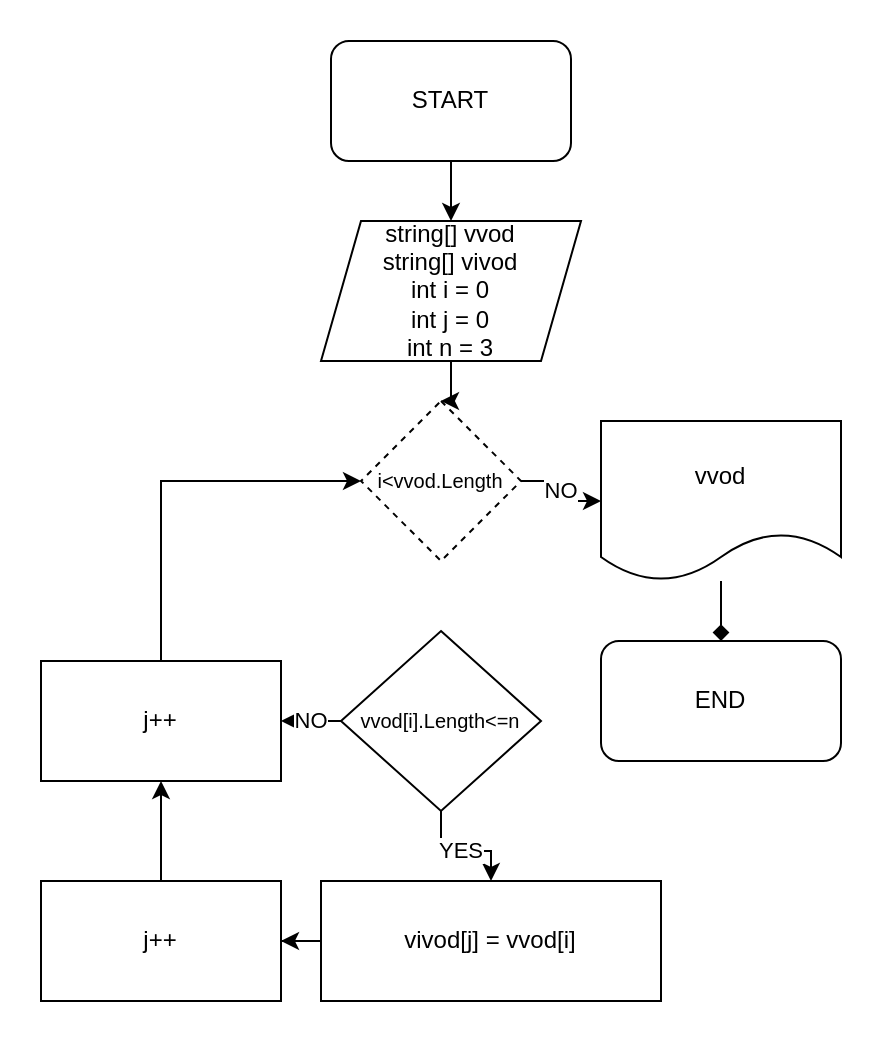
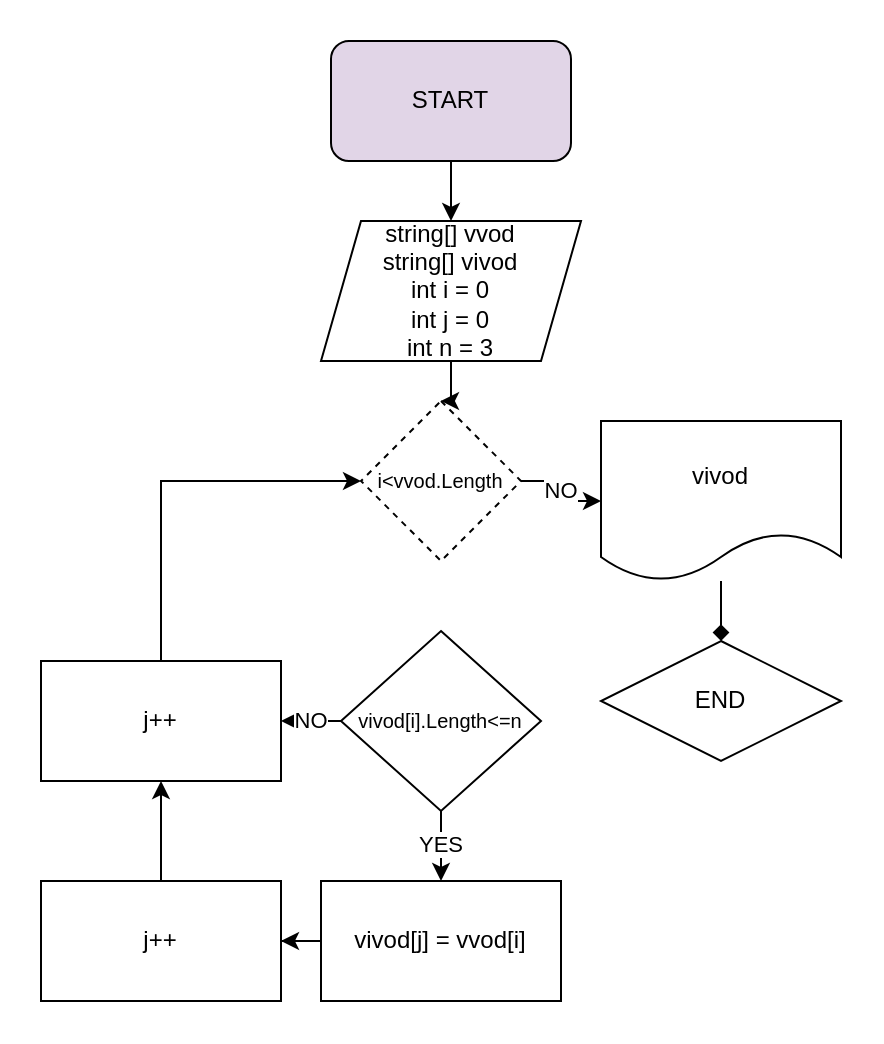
node "START": fillcolor #ffffff -> #e1d5e7
node "vvod": label "vvod" -> "vivod"
node "END": shape rounded rectangle -> diamond
node "vvod[i].Length<=n": label "vvod[i].Length<=n" -> "vivod[i].Length<=n"
node "vivod[j] = vvod[i]": size 340x120 -> 240x120
